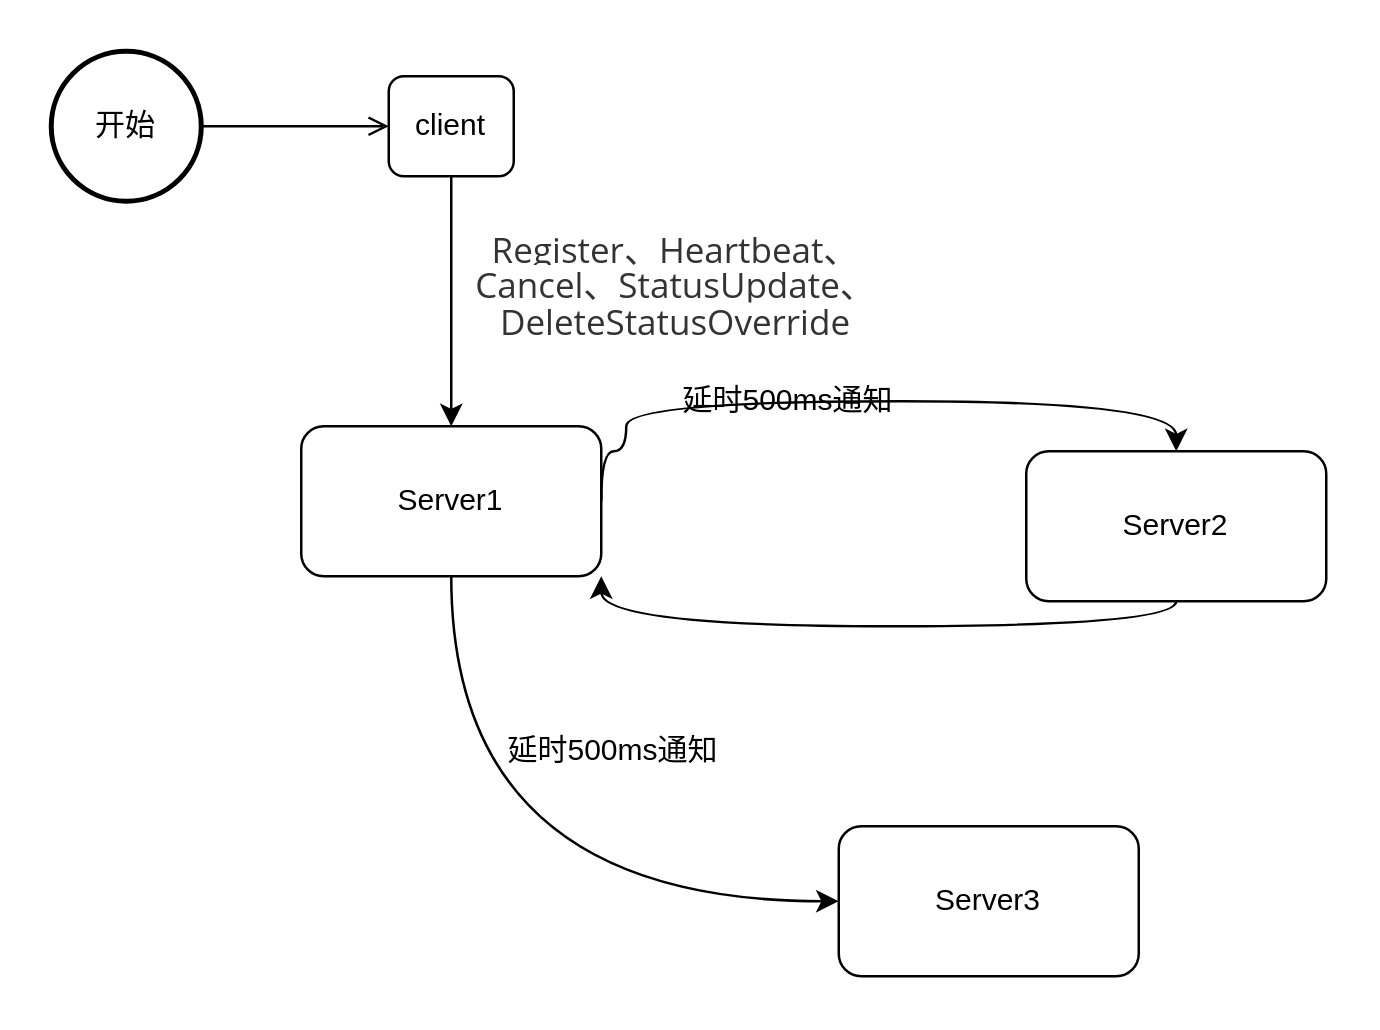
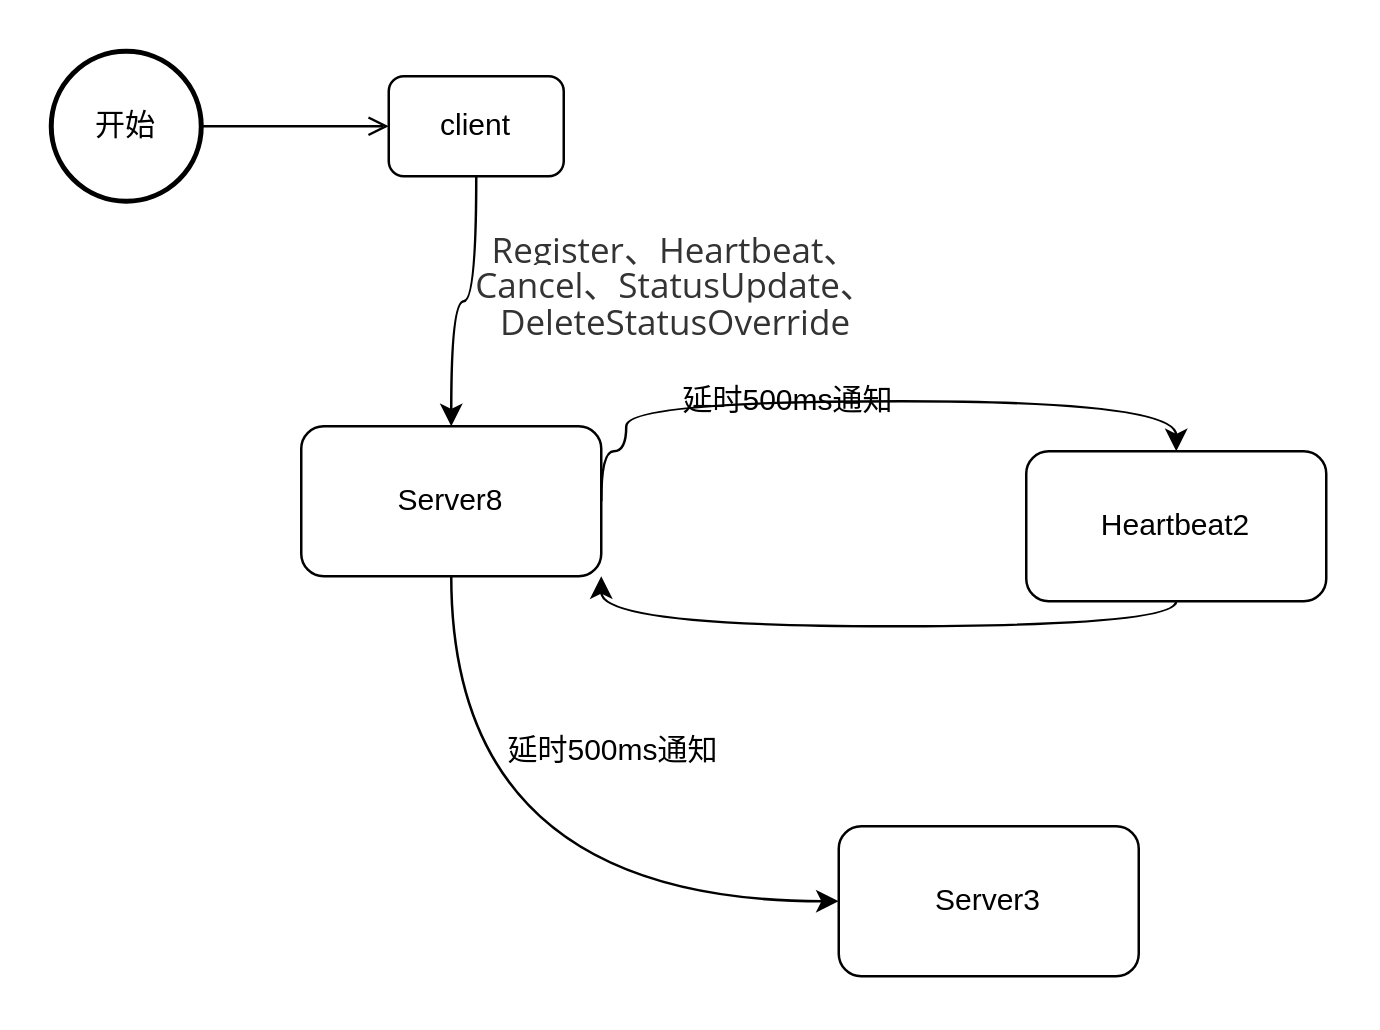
node "client": size 125x100 -> 175x100
node "Server1": label "Server1" -> "Server8"
node "Server2": label "Server2" -> "Heartbeat2"
